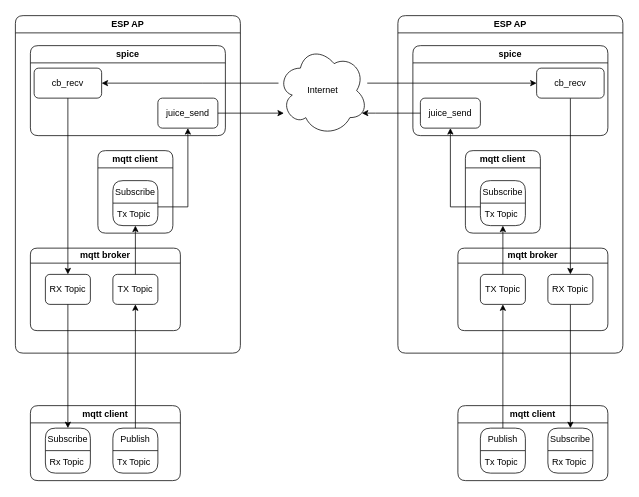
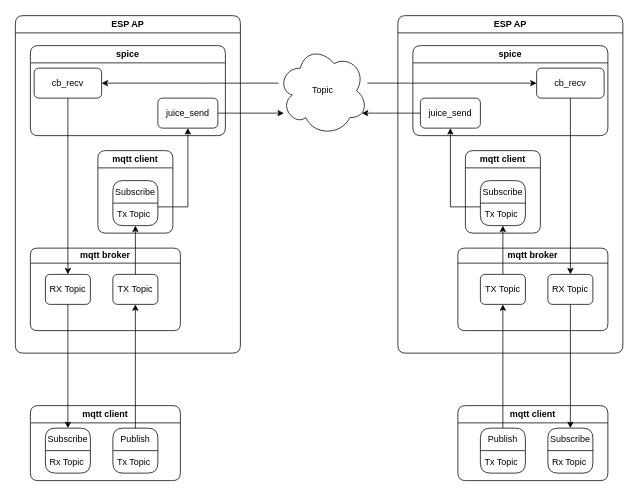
node "Internet": label "Internet" -> "Topic"
